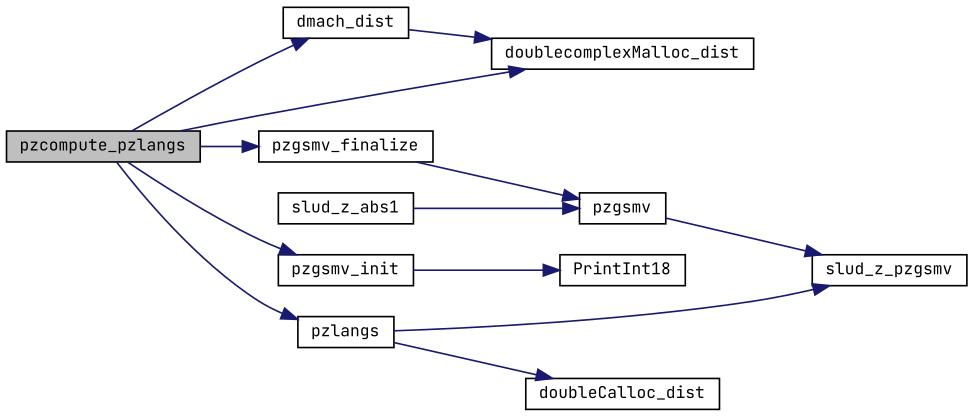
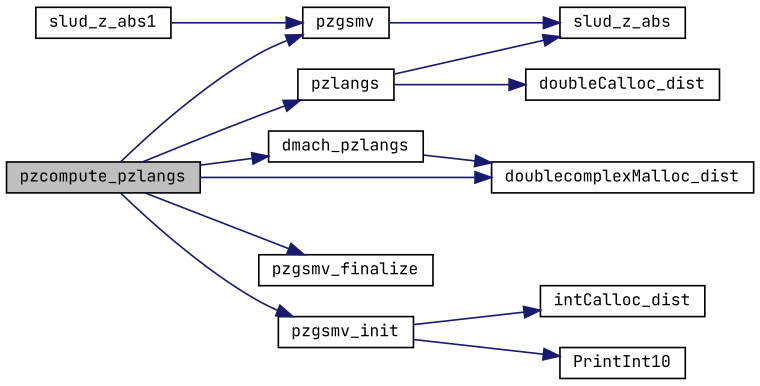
node "dmach_dist": label "dmach_dist" -> "dmach_pzlangs"
edge "pzgsmv_finalize" -> "pzgsmv": now "pzcompute_pzlangs" -> "pzgsmv"
node "PrintInt18": label "PrintInt18" -> "PrintInt10"
node "slud_z_pzgsmv": label "slud_z_pzgsmv" -> "slud_z_abs"
node "intCalloc_dist": added
